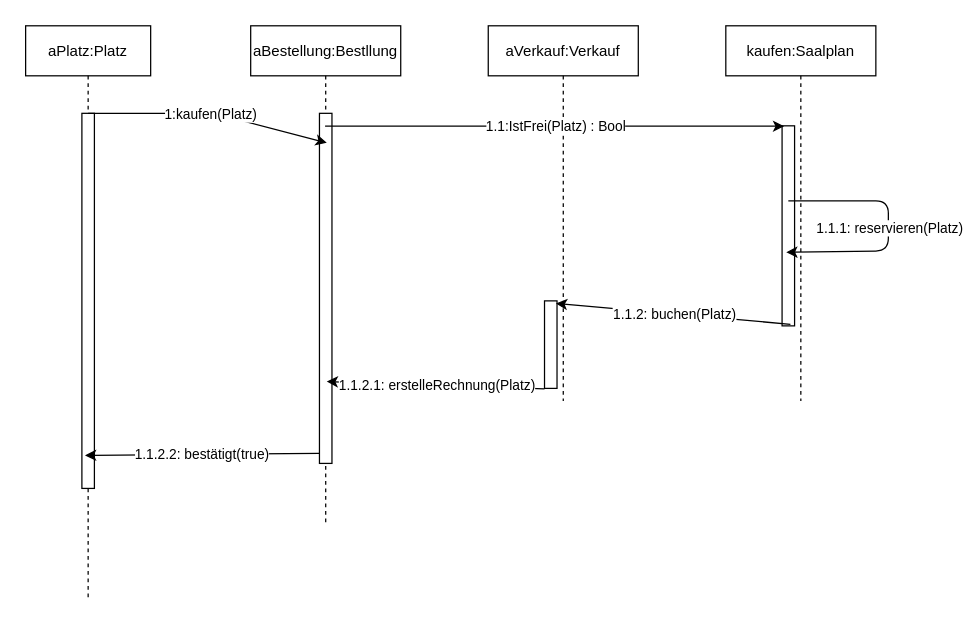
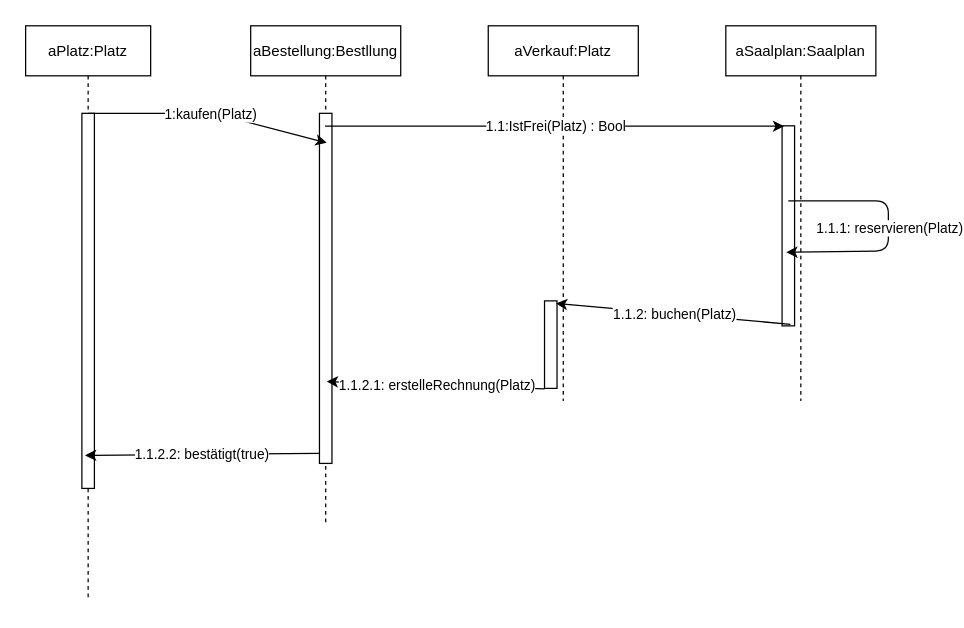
node "aVerkauf:Verkauf": label "aVerkauf:Verkauf" -> "aVerkauf:Platz"
node "kaufen:Saalplan": label "kaufen:Saalplan" -> "aSaalplan:Saalplan"
